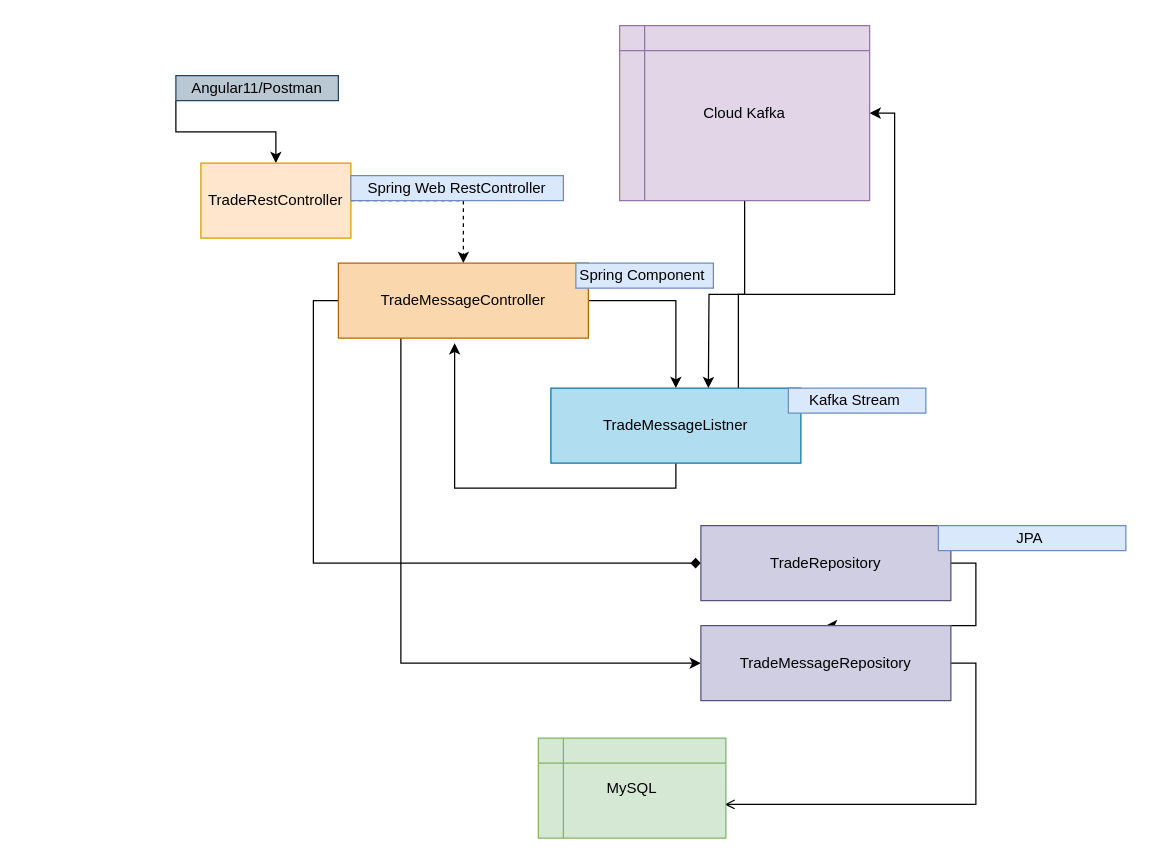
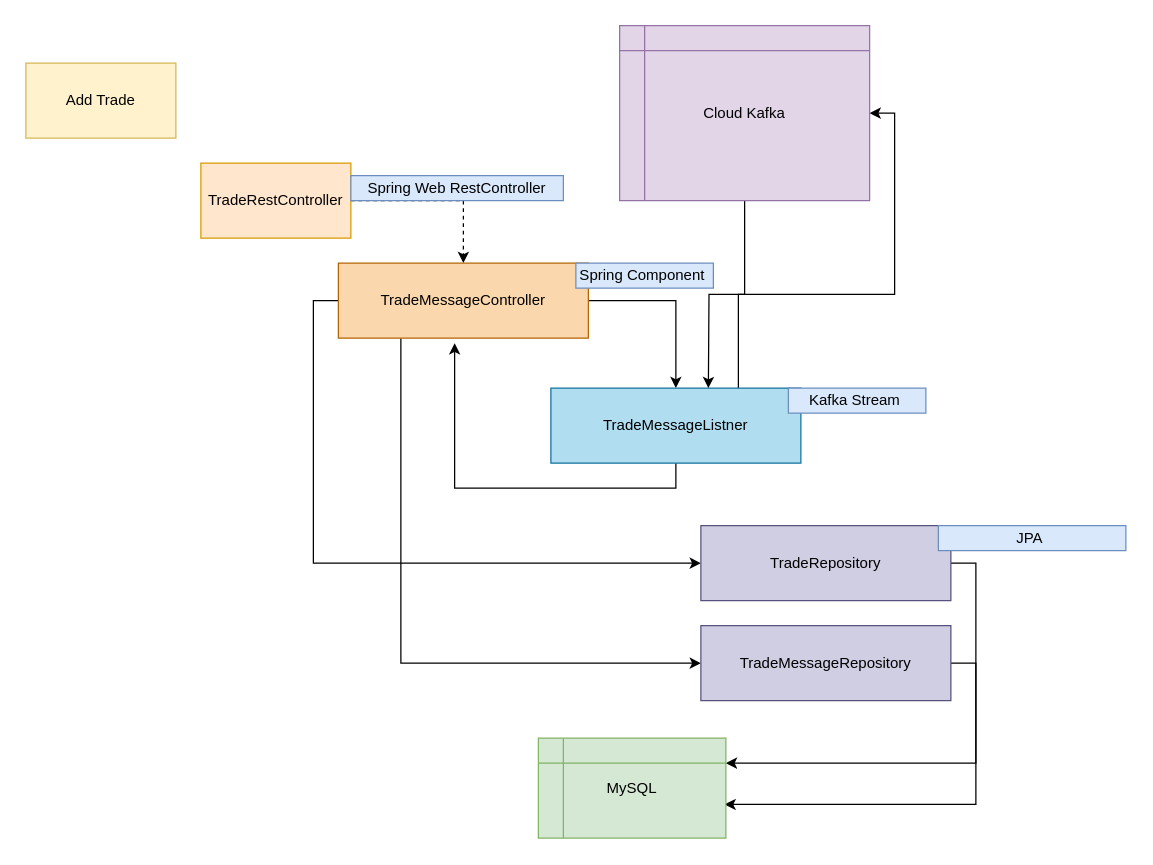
node "Angular11/Postman": removed
node "Add Trade": added
edge "Angular11/Postman" -> "TradeRestController": removed
edge "TradeMessageController" -> "TradeRepository": arrowhead diamond -> classic
edge "TradeRepository" -> "TradeMessageRepository": now "TradeRepository" -> "MySQL"
edge "TradeMessageRepository" -> "MySQL": arrowhead open -> classic
